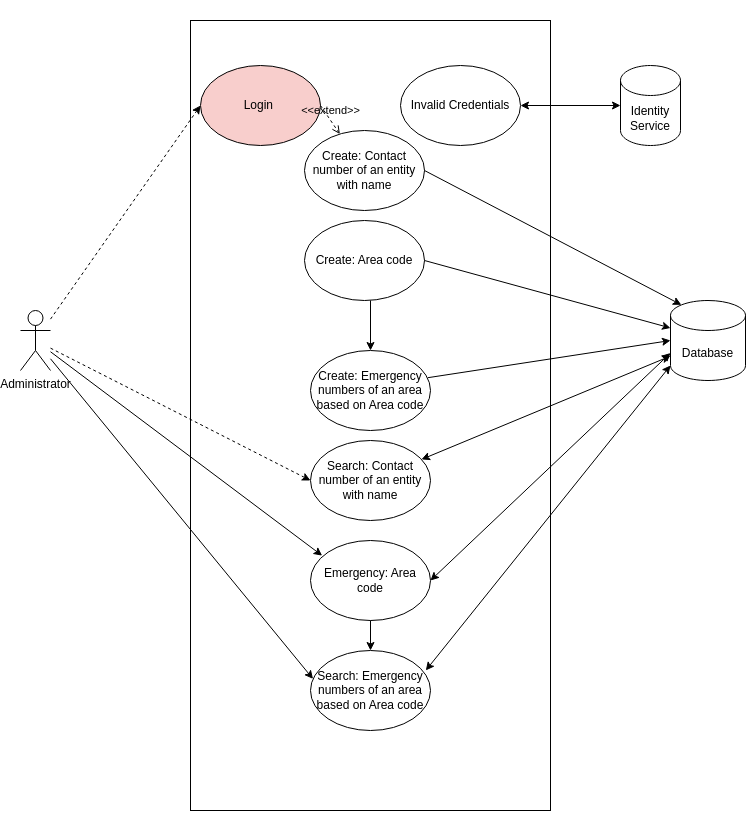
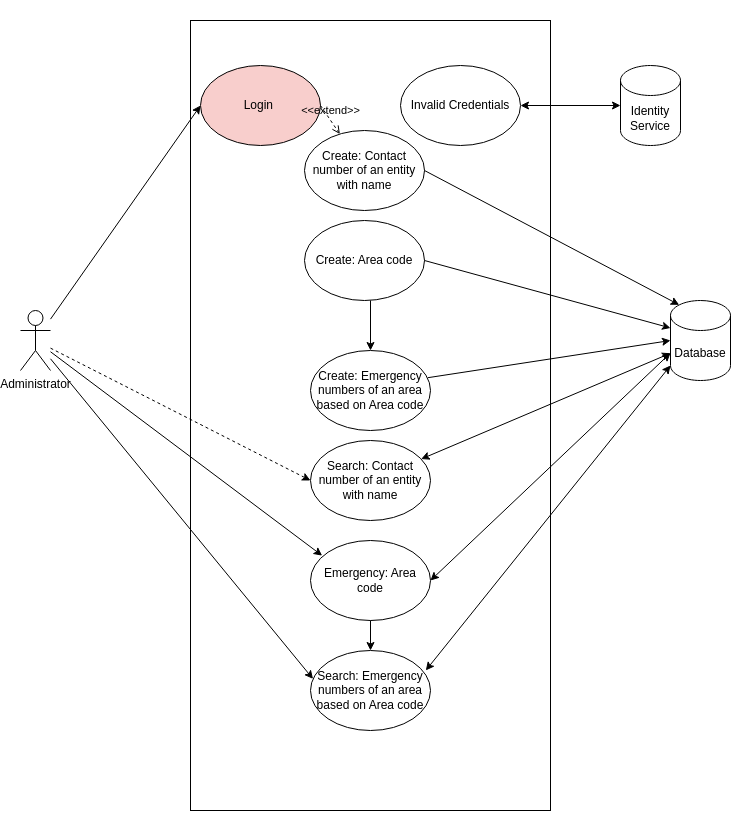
edge "Administrator" -> "Login": style dashed -> solid
node "Database": size 75x80 -> 60x80
